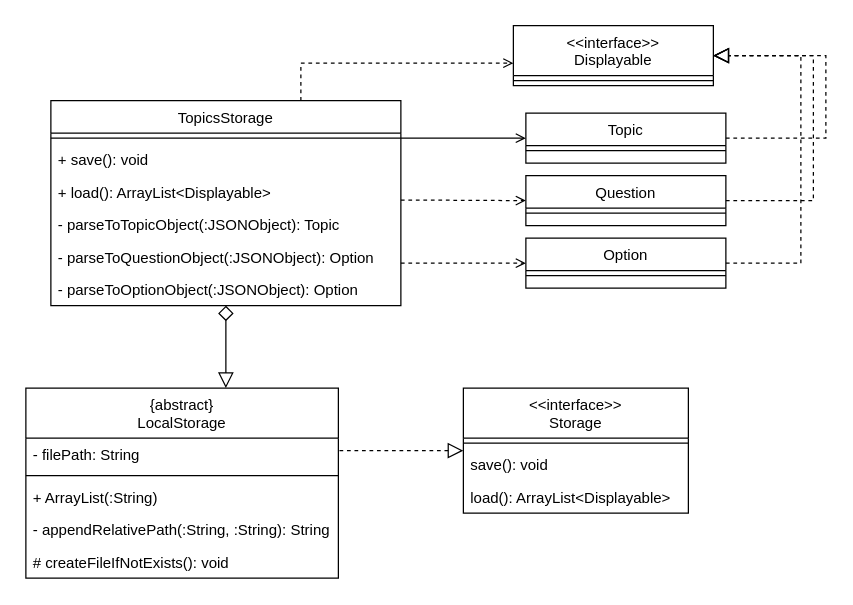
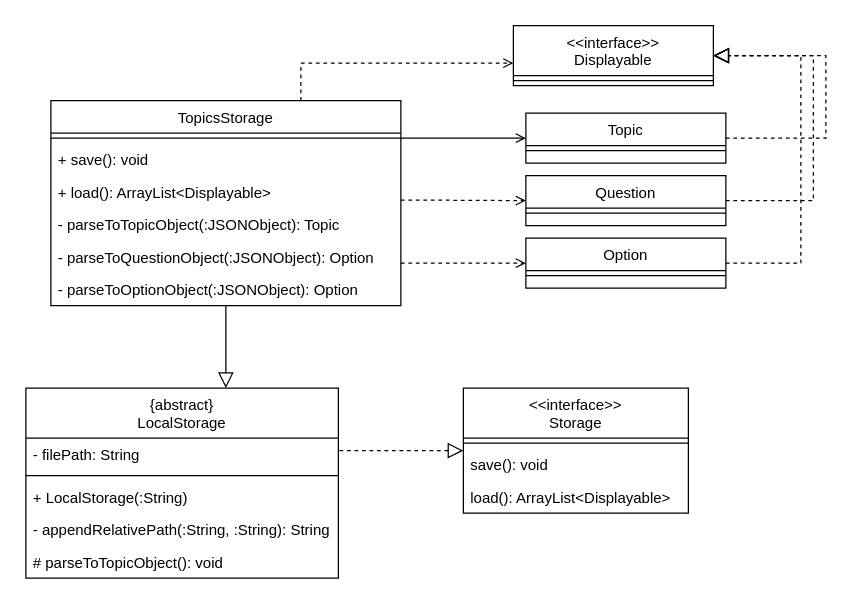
edge "TopicsStorage" -- "{abstract} LocalStorage": arrowhead diamond -> none
node "+ ArrayList(:String)": label "+ ArrayList(:String)" -> "+ LocalStorage(:String)"
node "# createFileIfNotExists(): void": label "# createFileIfNotExists(): void" -> "# parseToTopicObject(): void"
